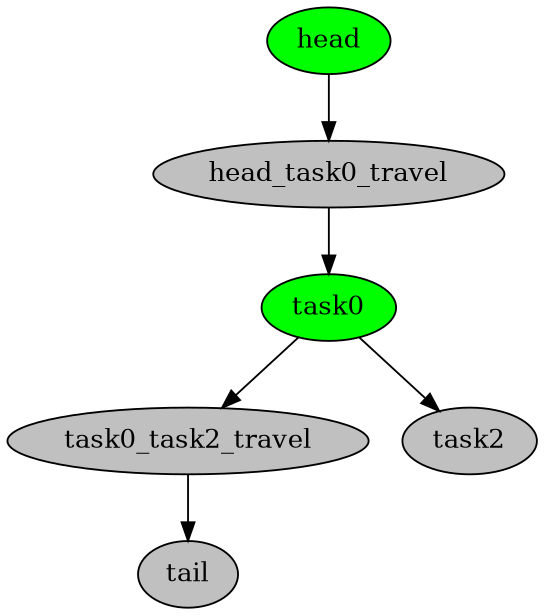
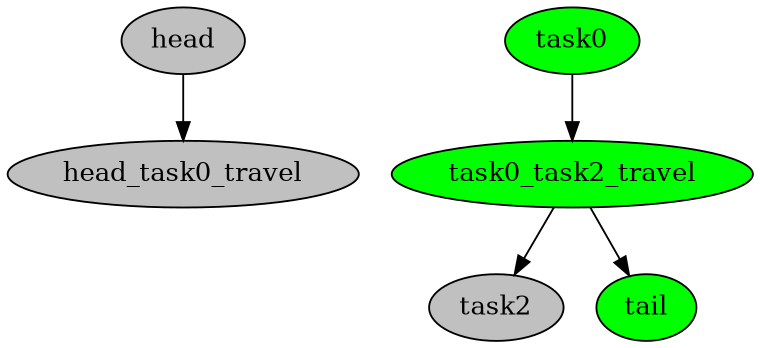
node "head": fillcolor green -> gray
edge "head_task0_travel" -> "task0": removed
edge "task0" -> "task2": now "task0_task2_travel" -> "task2"
node "task0_task2_travel": fillcolor gray -> green
node "tail": fillcolor gray -> green
